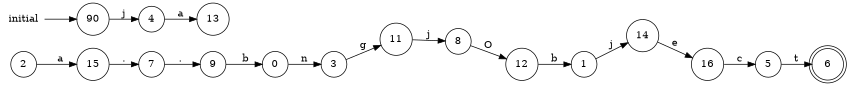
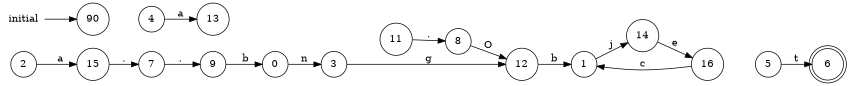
edge "90" -> "4": removed, label "j"
edge "11" -> "8": label "j" -> "."
edge "3" -> "11": now "3" -> "12"
edge "16" -> "5": now "16" -> "1"
